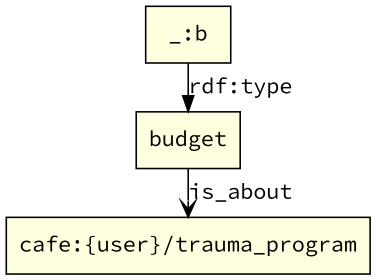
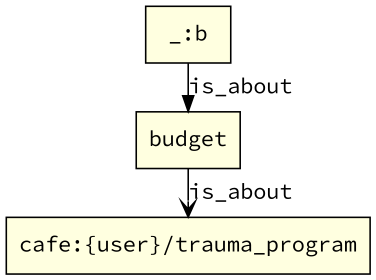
edge "_:b" -> "budget": label "rdf:type" -> "is_about"
